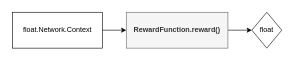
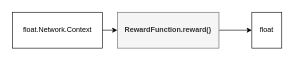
node "RewardFunction.reward()": moved (177, 30) -> (168, 30)
node "float": shape diamond -> rectangle
